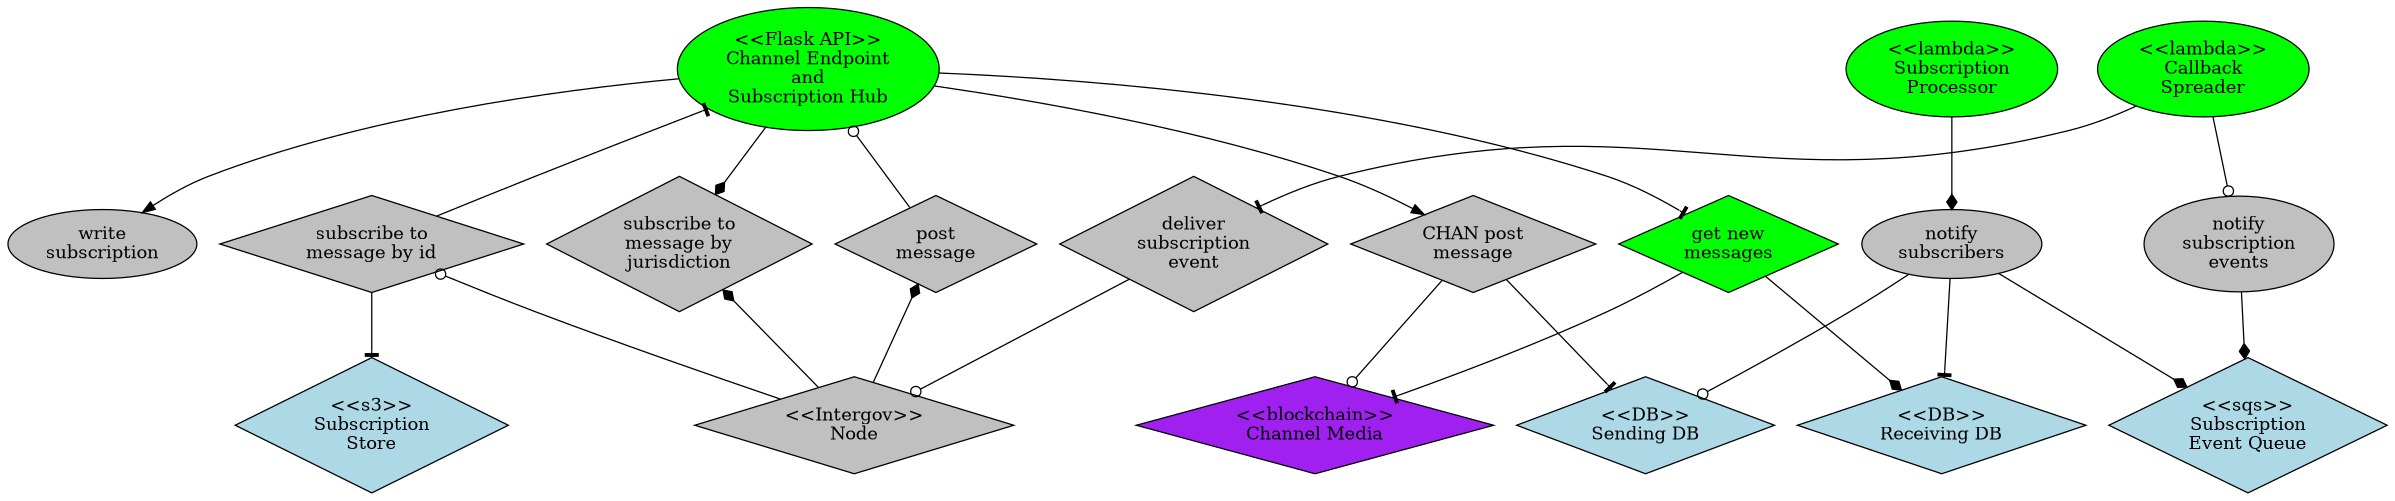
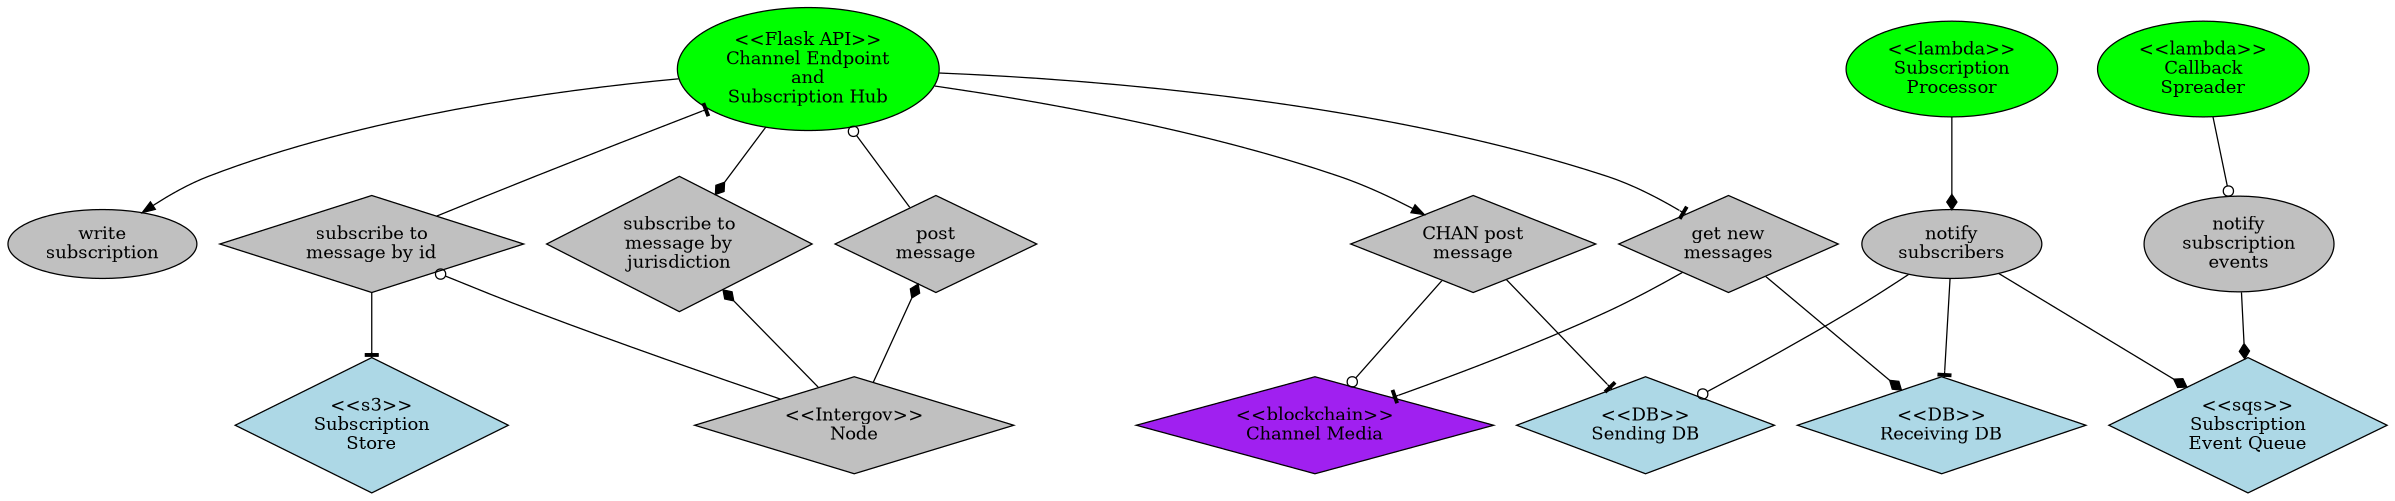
node "deliver subscription event": removed
node "get new messages": fillcolor green -> grey
